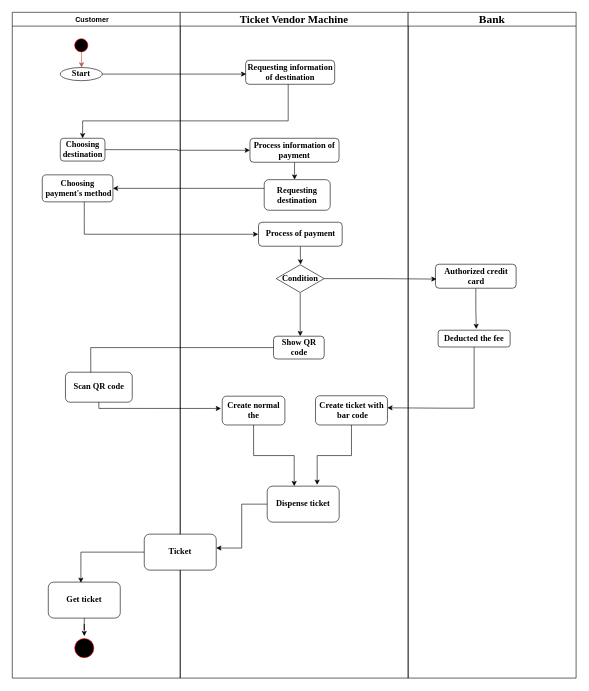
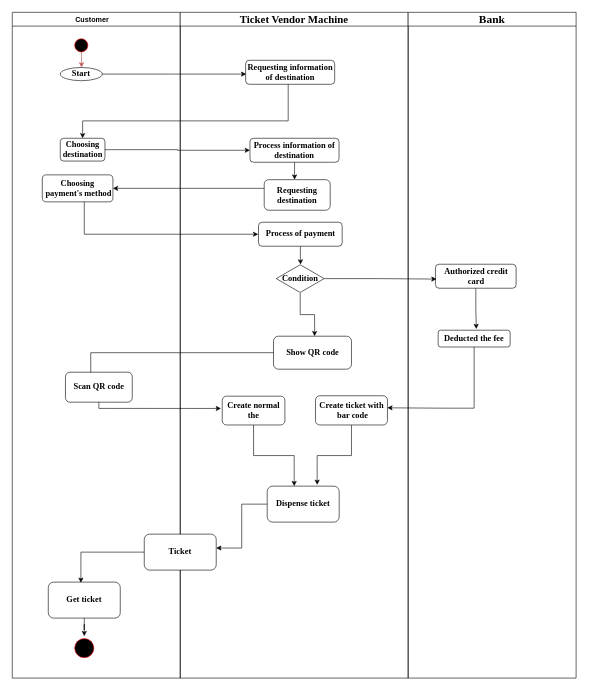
node "Process information of payment": label "Process information of payment" -> "Process information of destination"
node "Show QR code": size 51x23 -> 78x33
